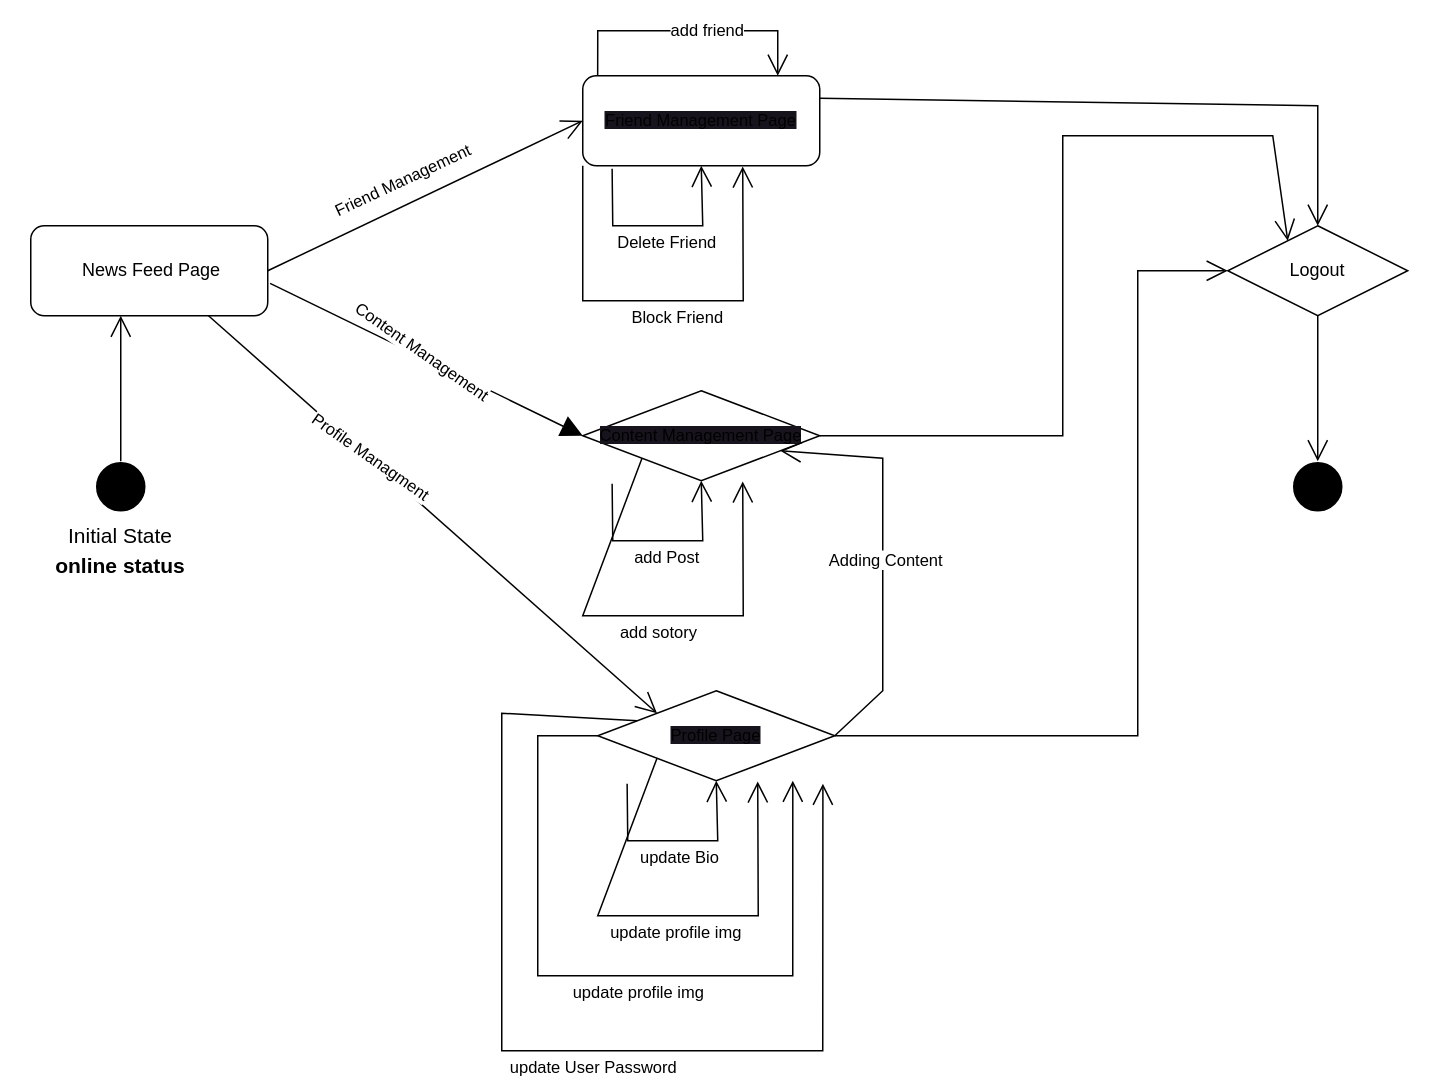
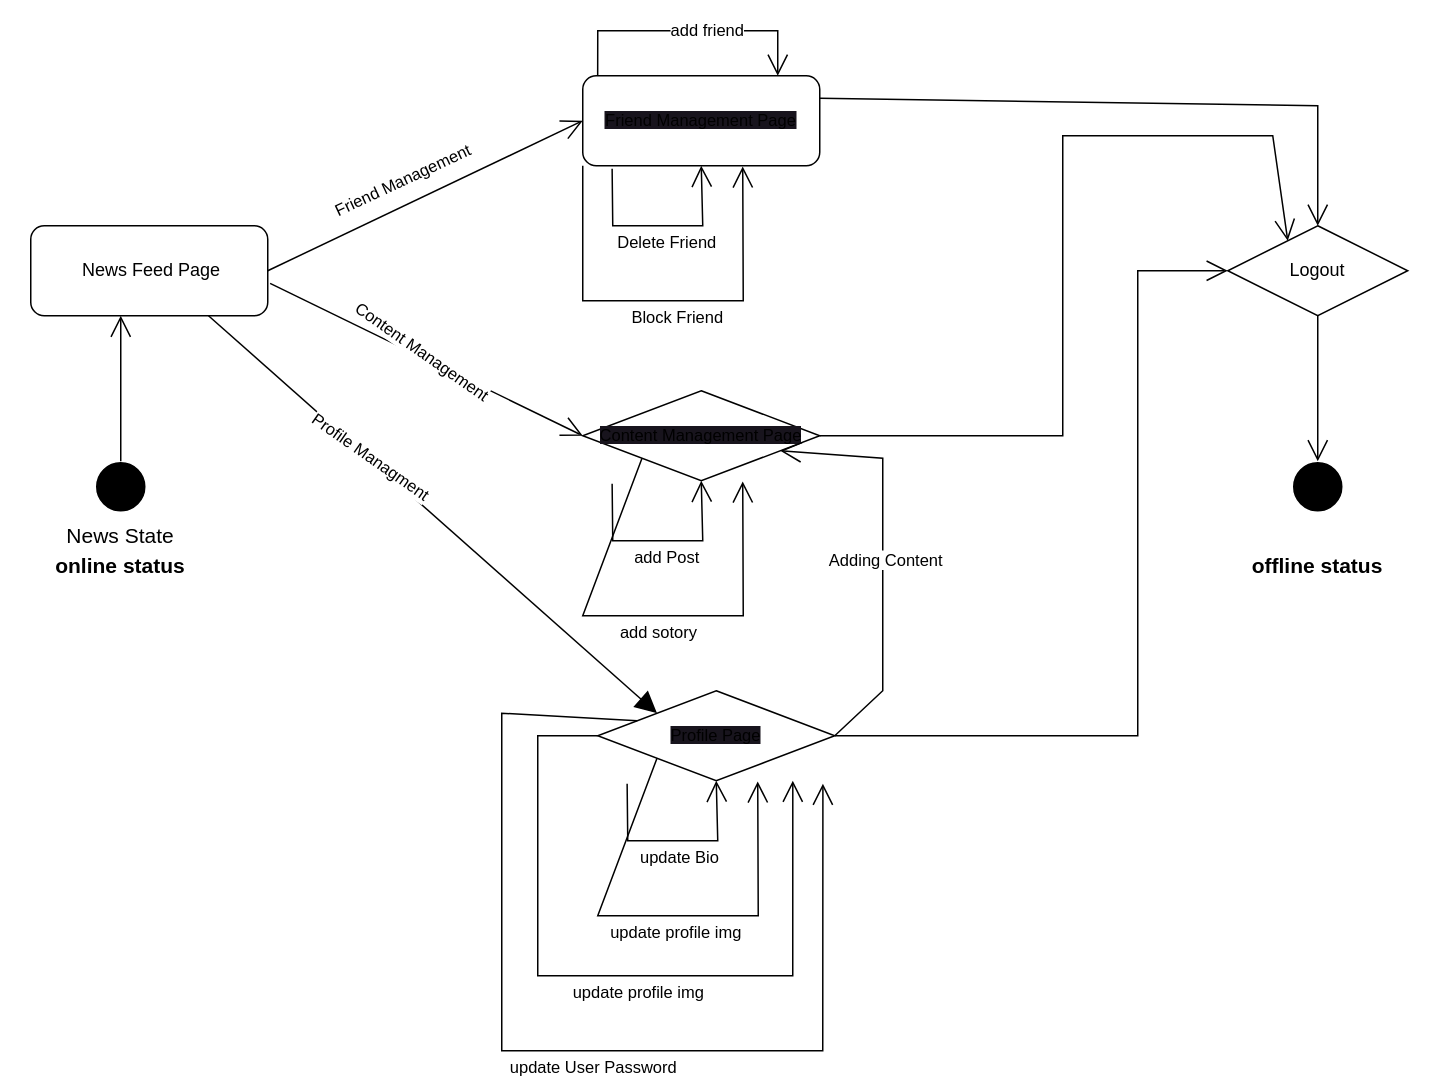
edge "News Feed Page" -> "Content Management Page": arrowhead block -> open
node "Initial State": label "Initial State" -> "News State"
node "offline status": added
edge "News Feed Page" -> "Profile Page": arrowhead open -> block
